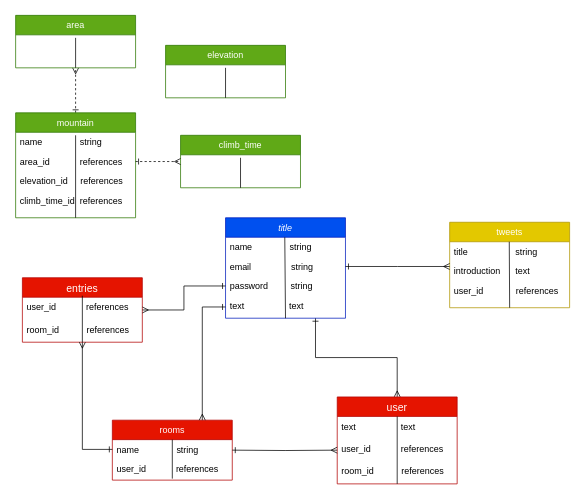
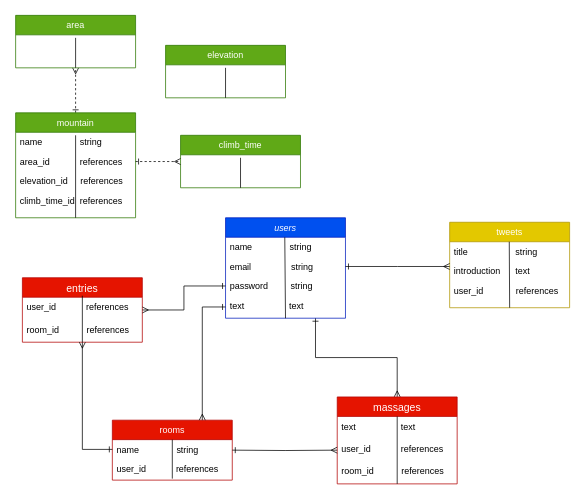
node "title": label "title" -> "users"
node "user": label "user" -> "massages"
